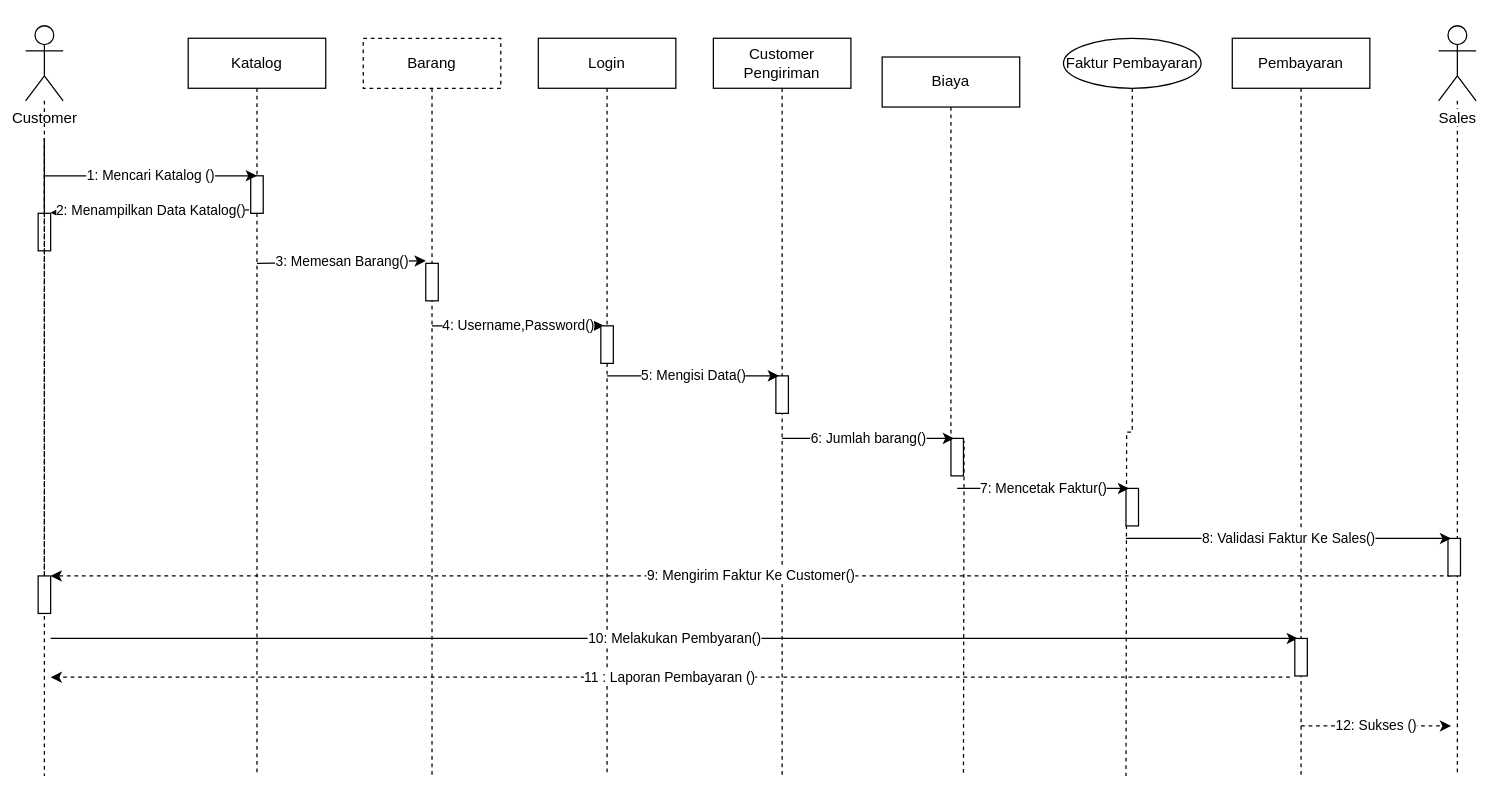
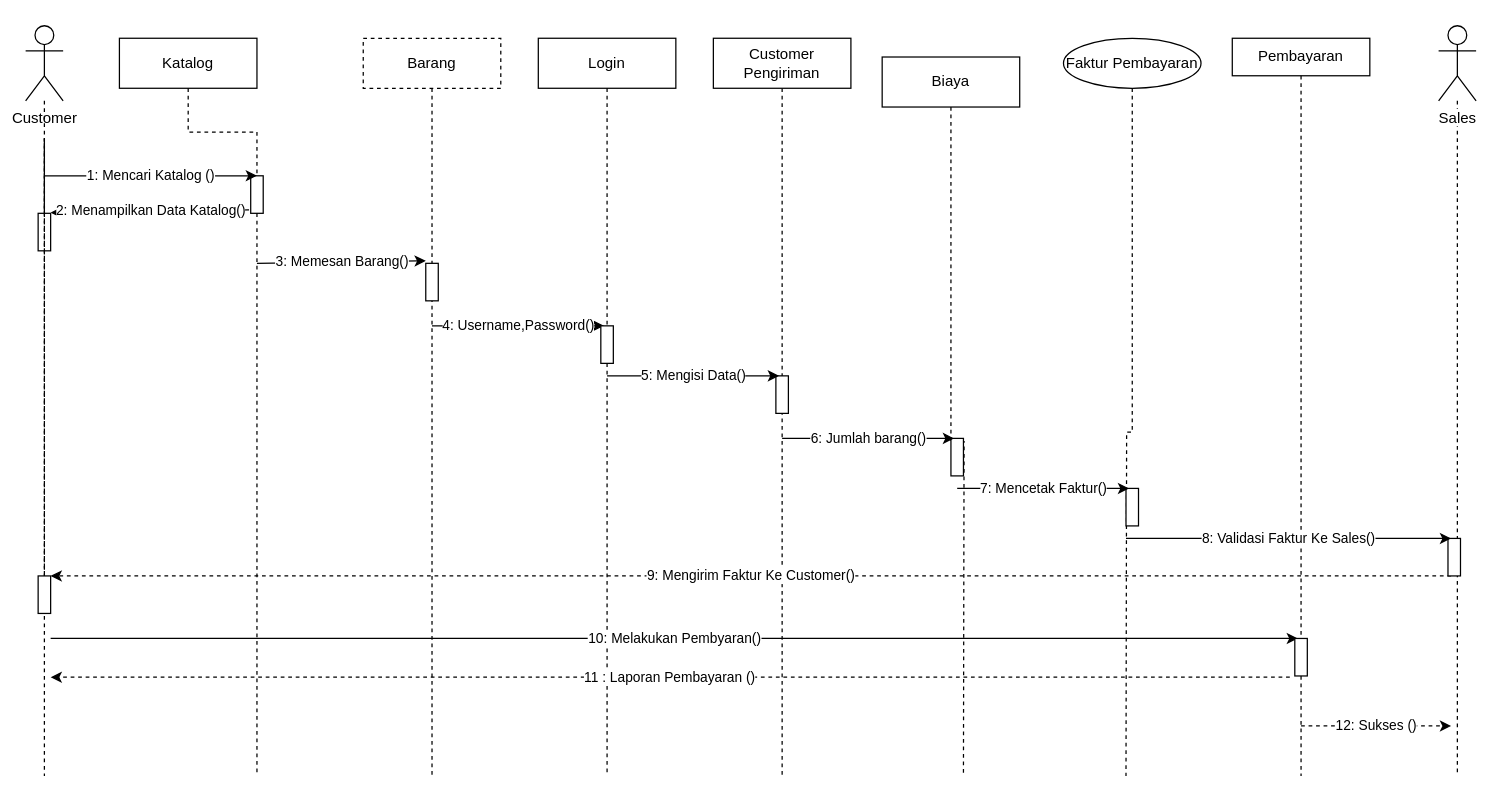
node "Katalog": moved (257, 63) -> (188, 63)
node "Pembayaran": size 138x50 -> 138x38
